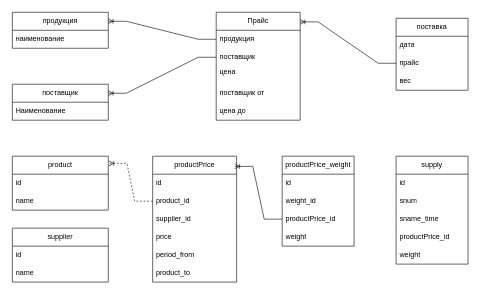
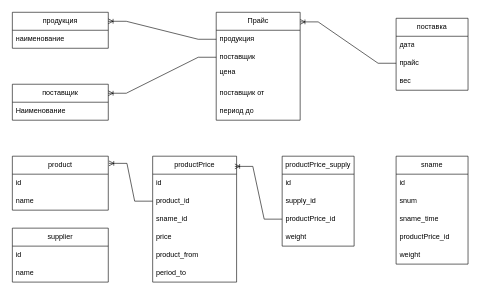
node "цена до": label "цена до" -> "период до"
node "productPrice_weight": label "productPrice_weight" -> "productPrice_supply"
node "supply": label "supply" -> "sname"
edge "product_id" -> "product": style dashed -> solid
node "weight_id": label "weight_id" -> "supply_id"
node "supplier_id": label "supplier_id" -> "sname_id"
node "period_from": label "period_from" -> "product_from"
node "product_to": label "product_to" -> "period_to"
